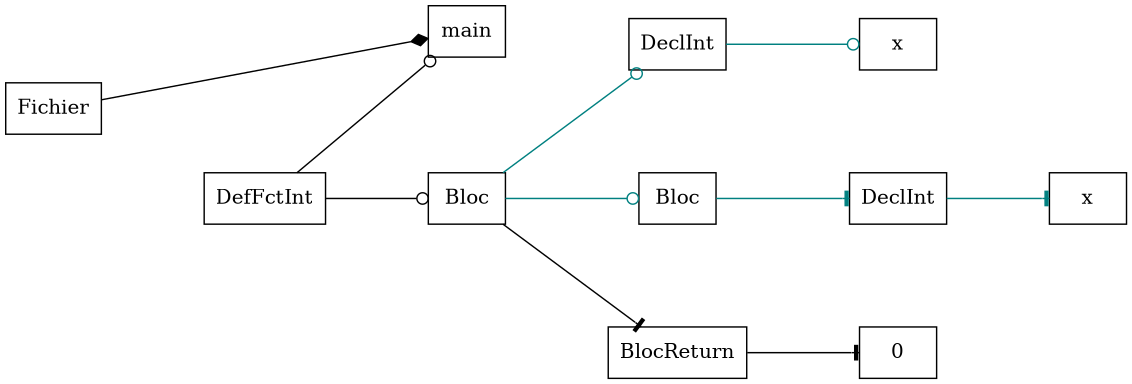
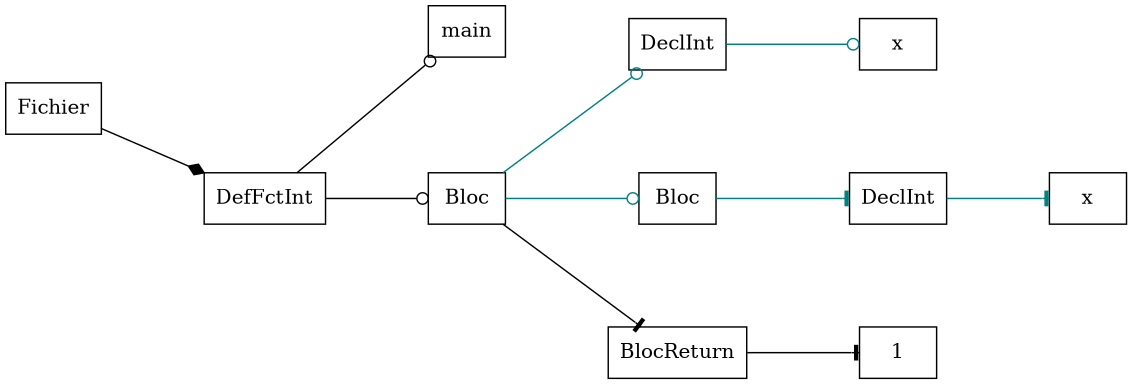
edge "Fichier" -> "main": now "Fichier" -> "DefFctInt"
node "0": label "0" -> "1"
